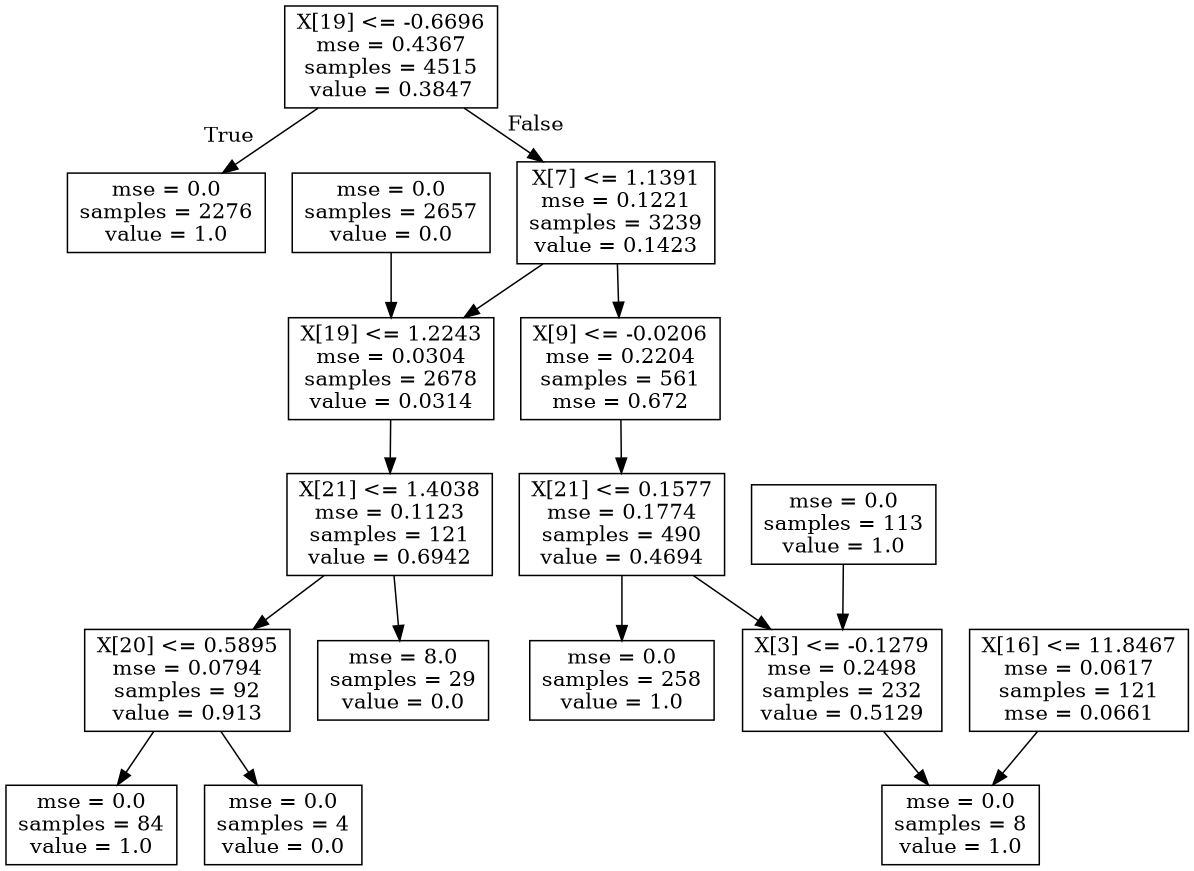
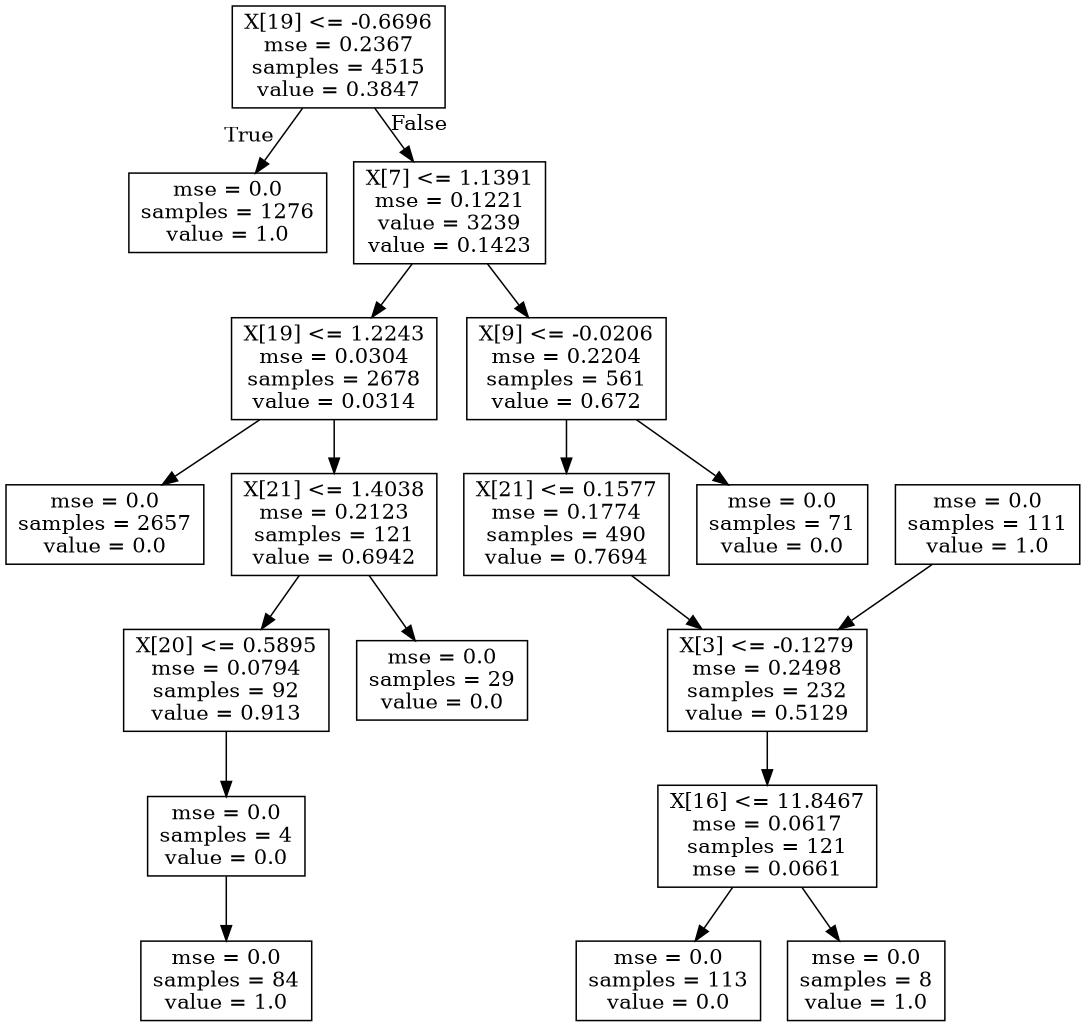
node "X[19] <= -0.6696 mse = 0.4367 samples = 4515 value = 0.3847": label "X[19] <= -0.6696 mse = 0.4367 samples = 4515 value = 0.3847" -> "X[19] <= -0.6696 mse = 0.2367 samples = 4515 value = 0.3847"
node "mse = 0.0 samples = 2276 value = 1.0": label "mse = 0.0 samples = 2276 value = 1.0" -> "mse = 0.0 samples = 1276 value = 1.0"
node "X[7] <= 1.1391 mse = 0.1221 samples = 3239 value = 0.1423": label "X[7] <= 1.1391 mse = 0.1221 samples = 3239 value = 0.1423" -> "X[7] <= 1.1391 mse = 0.1221 value = 3239 value = 0.1423"
edge "mse = 0.0 samples = 2657 value = 0.0" -> "X[19] <= 1.2243 mse = 0.0304 samples = 2678 value = 0.0314": reversed
node "X[9] <= -0.0206 mse = 0.2204 samples = 561 mse = 0.672": label "X[9] <= -0.0206 mse = 0.2204 samples = 561 mse = 0.672" -> "X[9] <= -0.0206 mse = 0.2204 samples = 561 value = 0.672"
node "X[21] <= 1.4038 mse = 0.1123 samples = 121 value = 0.6942": label "X[21] <= 1.4038 mse = 0.1123 samples = 121 value = 0.6942" -> "X[21] <= 1.4038 mse = 0.2123 samples = 121 value = 0.6942"
node "X[21] <= 0.1577 mse = 0.1774 samples = 490 value = 0.4694": label "X[21] <= 0.1577 mse = 0.1774 samples = 490 value = 0.4694" -> "X[21] <= 0.1577 mse = 0.1774 samples = 490 value = 0.7694"
node "mse = 0.0 samples = 71 value = 0.0": added
node "mse = 0.0 samples = 113 value = 1.0": label "mse = 0.0 samples = 113 value = 1.0" -> "mse = 0.0 samples = 111 value = 1.0"
node "mse = 8.0 samples = 29 value = 0.0": label "mse = 8.0 samples = 29 value = 0.0" -> "mse = 0.0 samples = 29 value = 0.0"
node "mse = 0.0 samples = 258 value = 1.0": removed
edge "X[20] <= 0.5895 mse = 0.0794 samples = 92 value = 0.913" -> "mse = 0.0 samples = 84 value = 1.0": now "mse = 0.0 samples = 4 value = 0.0" -> "mse = 0.0 samples = 84 value = 1.0"
edge "X[3] <= -0.1279 mse = 0.2498 samples = 232 value = 0.5129" -> "mse = 0.0 samples = 8 value = 1.0": now "X[3] <= -0.1279 mse = 0.2498 samples = 232 value = 0.5129" -> "X[16] <= 11.8467 mse = 0.0617 samples = 121 mse = 0.0661"
node "mse = 0.0 samples = 113 value = 0.0": added
